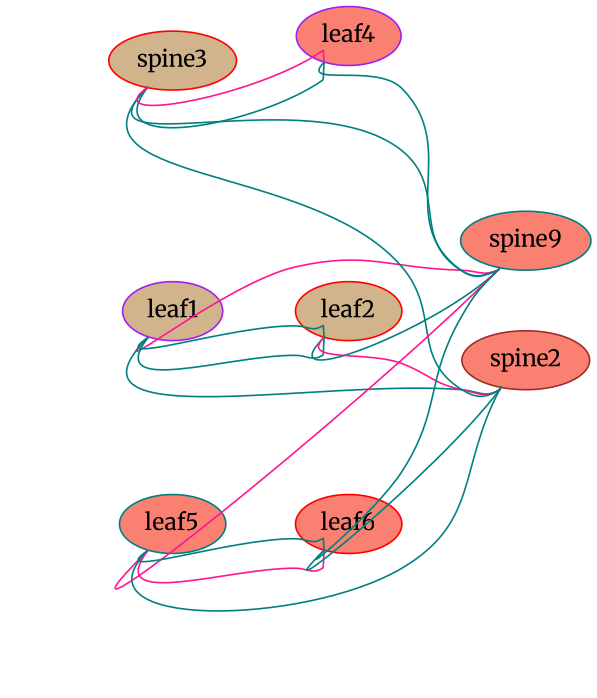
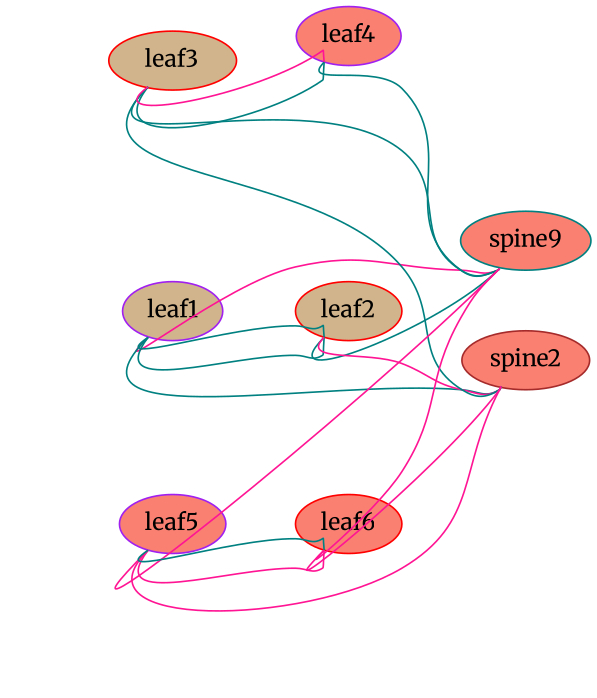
node "spine3": label "spine3" -> "leaf3"
edge "spine9" -- "leaf6": color teal -> deeppink
edge "spine2" -- "leaf6": color teal -> deeppink
node "leaf5": color teal -> purple
edge "spine2" -- "leaf5": color teal -> deeppink
